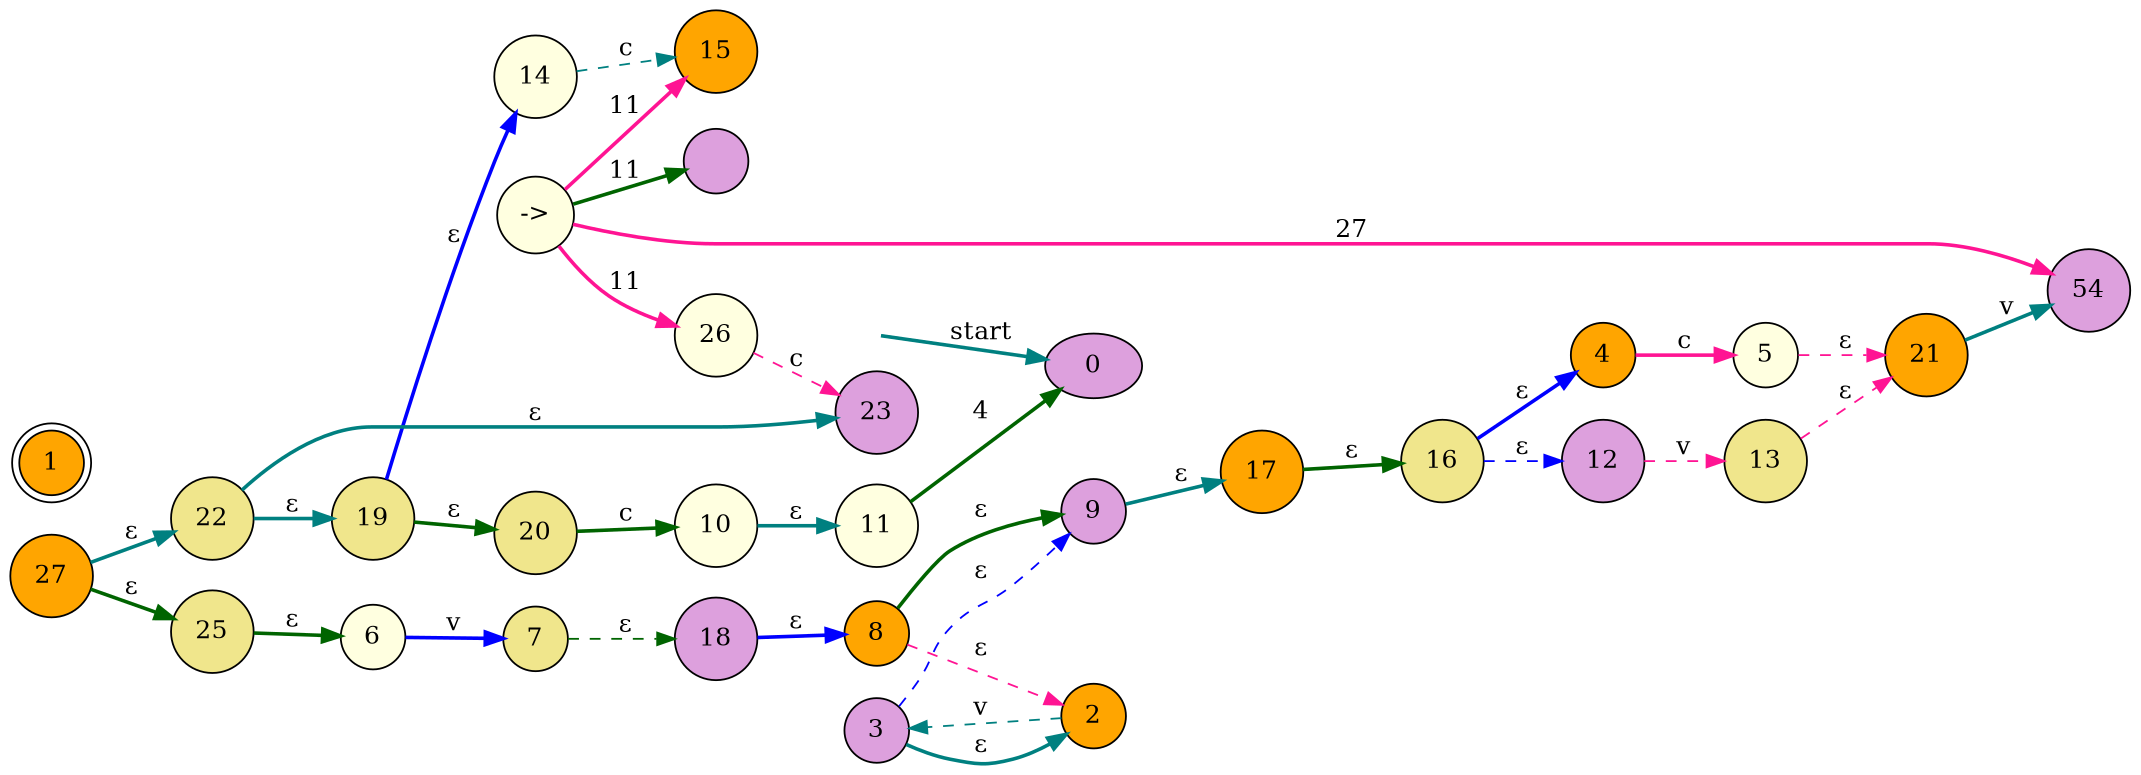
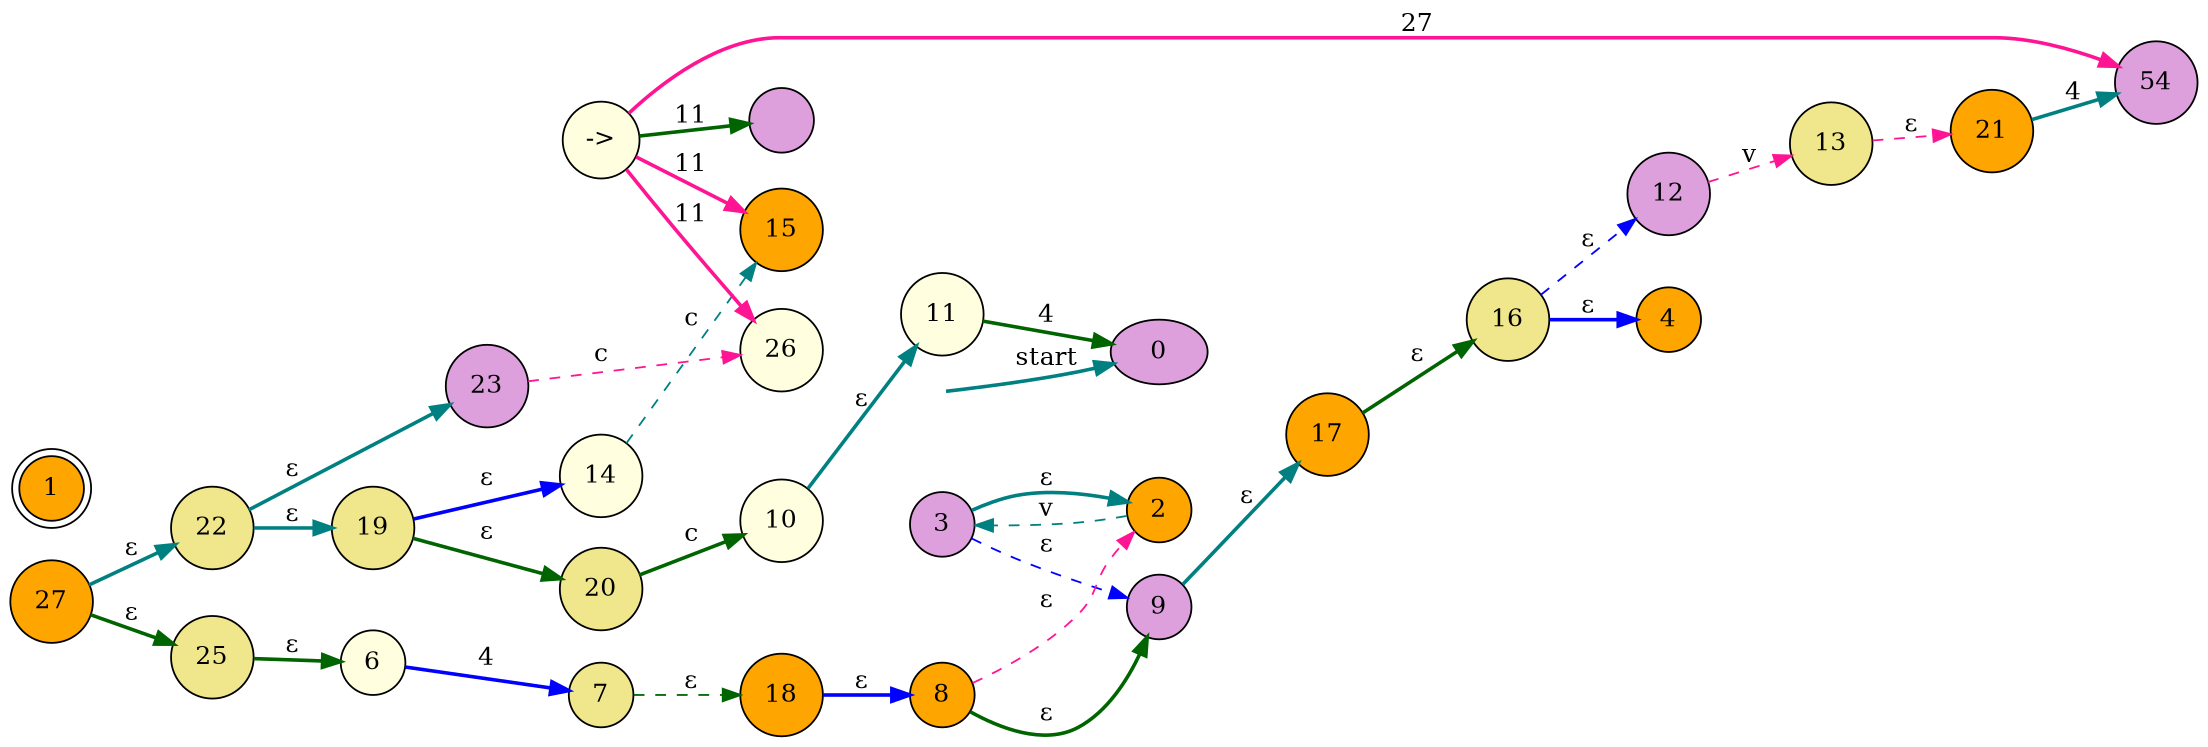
edge "21" -> "54": label "v" -> "4"
node "5": removed
edge "26" -> "23": reversed
edge "6" -> "7": label "v" -> "4"
node "18": fillcolor plum -> orange
